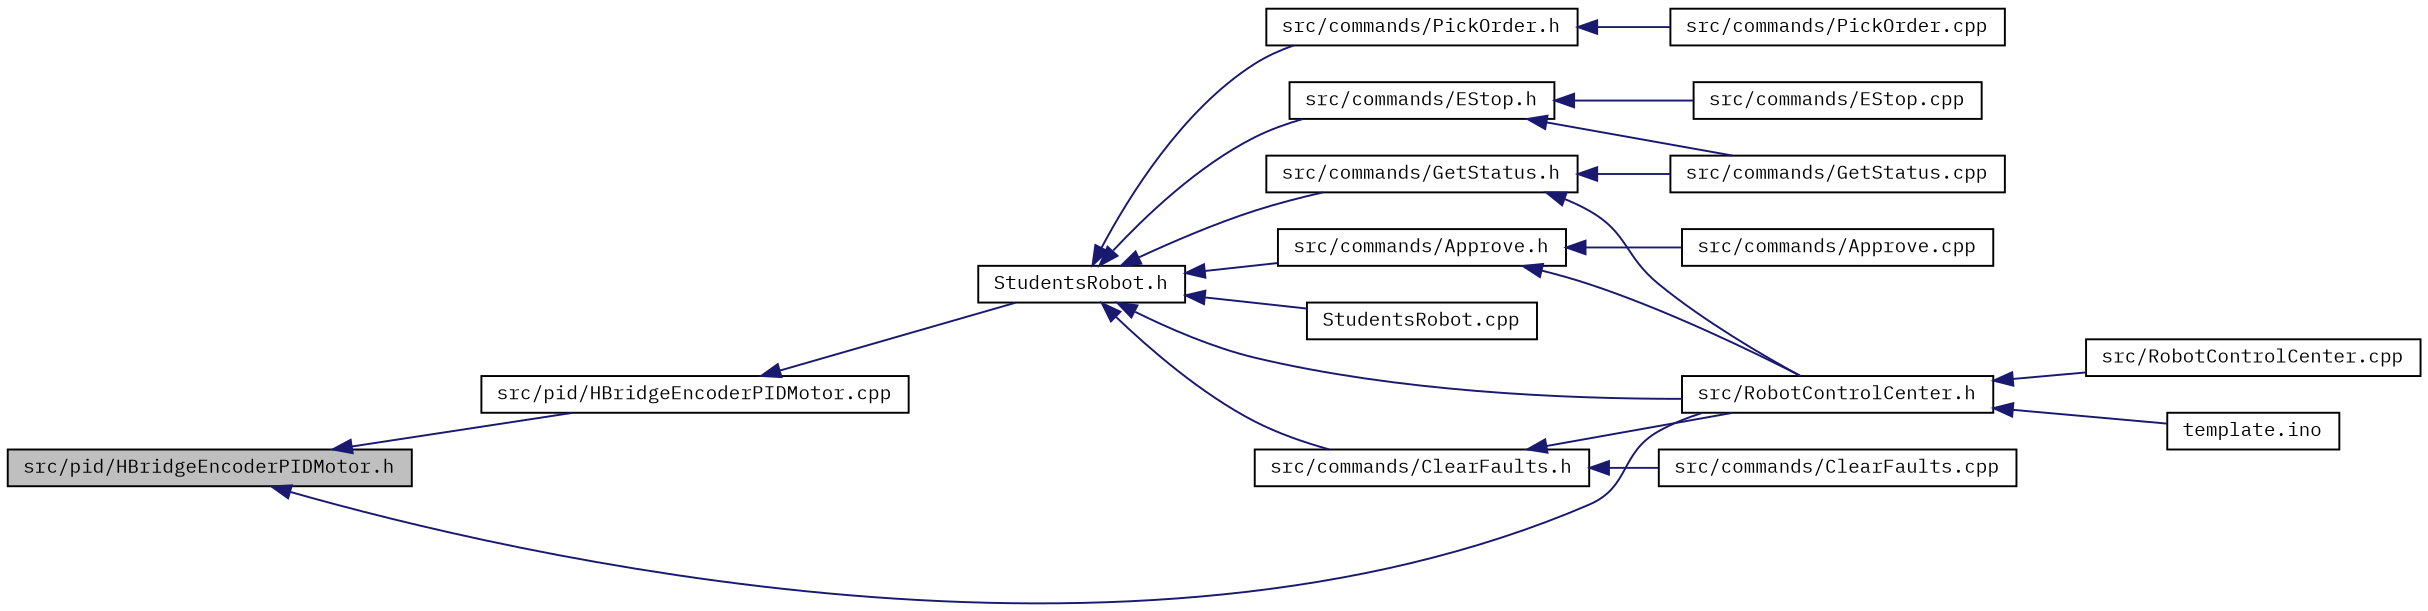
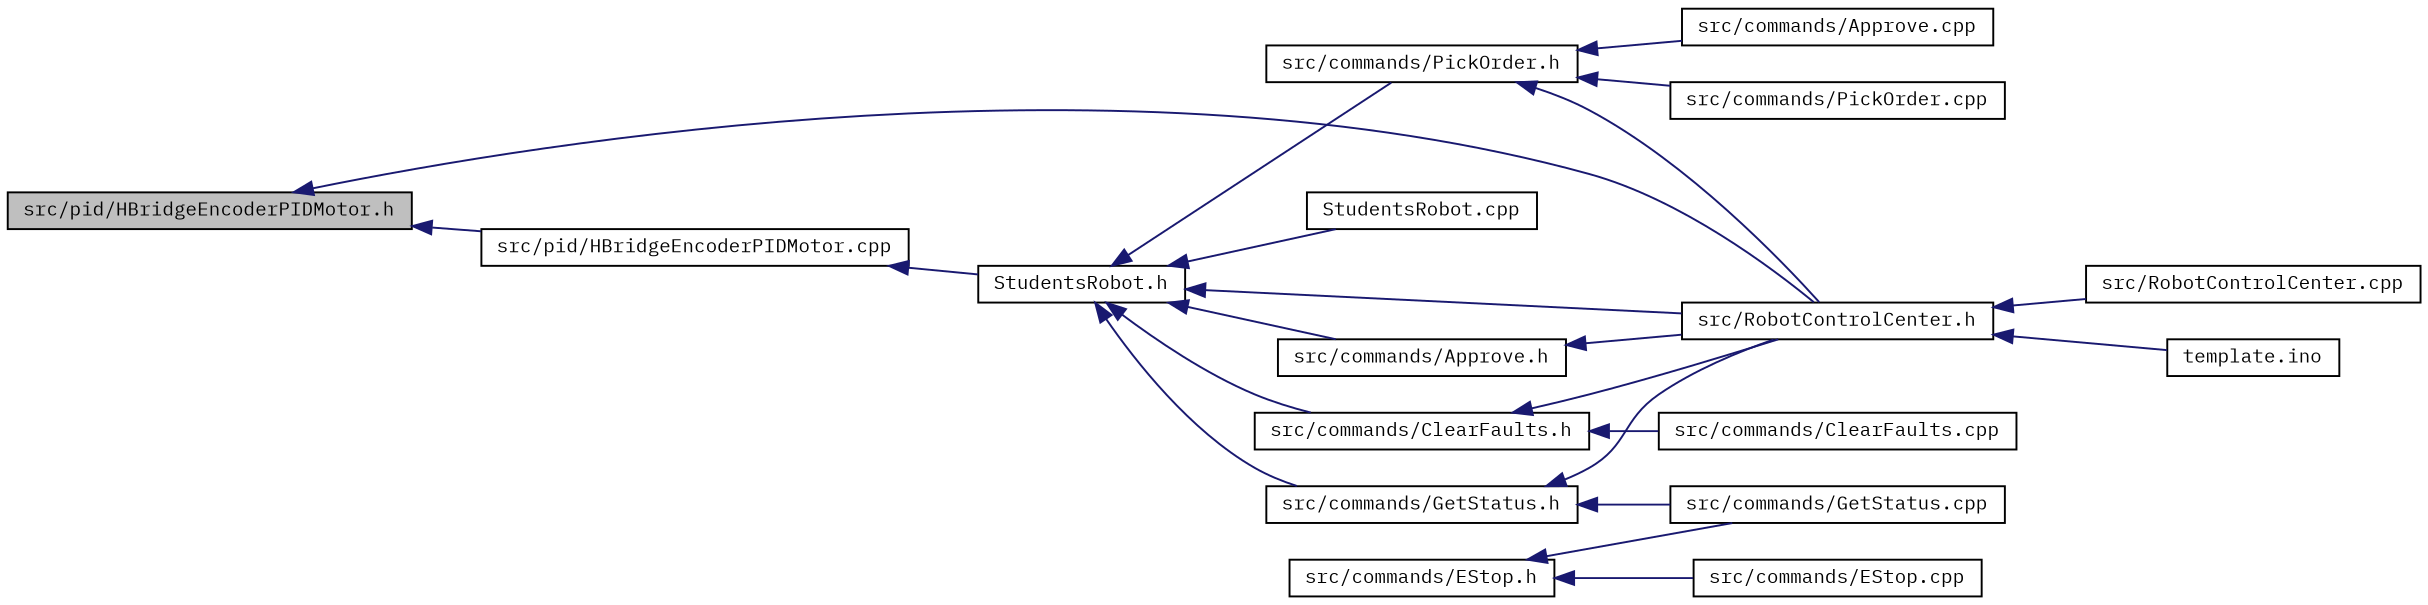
edge "src/commands/EStop.h" -> "StudentsRobot.h": removed
edge "src/RobotControlCenter.h" -> "src/commands/PickOrder.h": added
edge "src/commands/Approve.cpp" -> "src/commands/Approve.h": now "src/commands/Approve.cpp" -> "src/commands/PickOrder.h"
